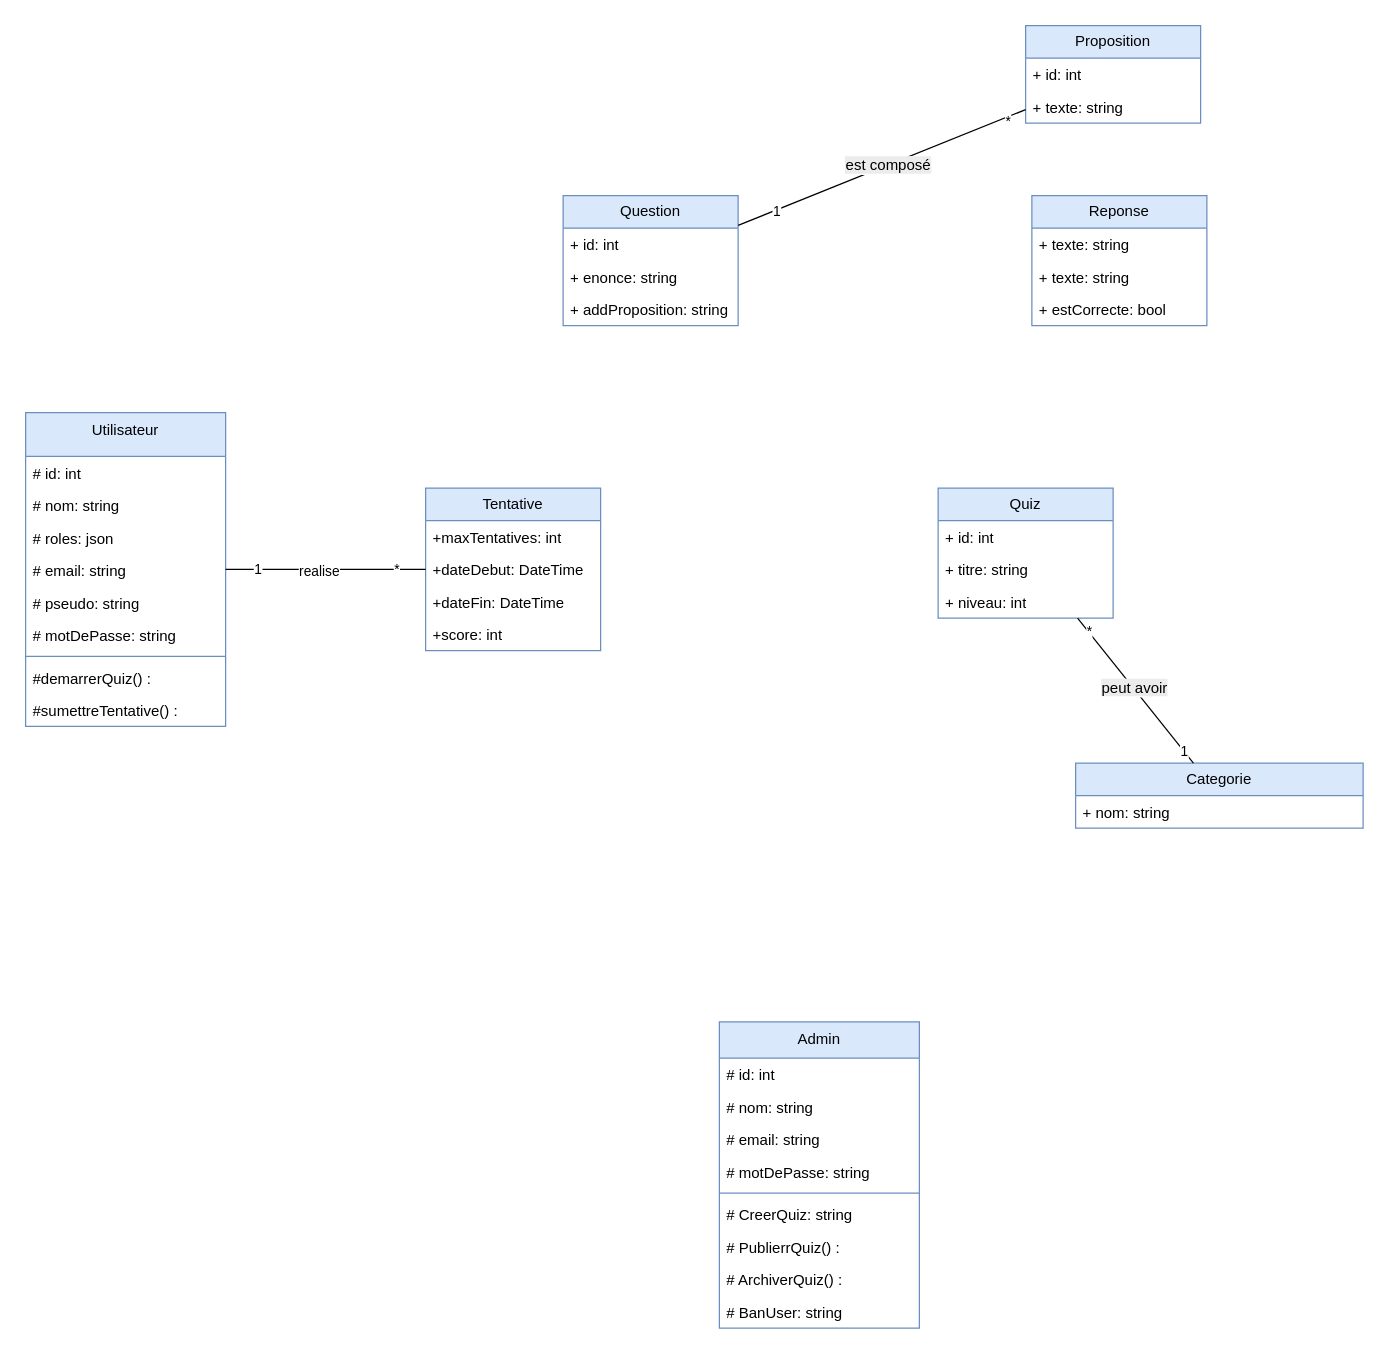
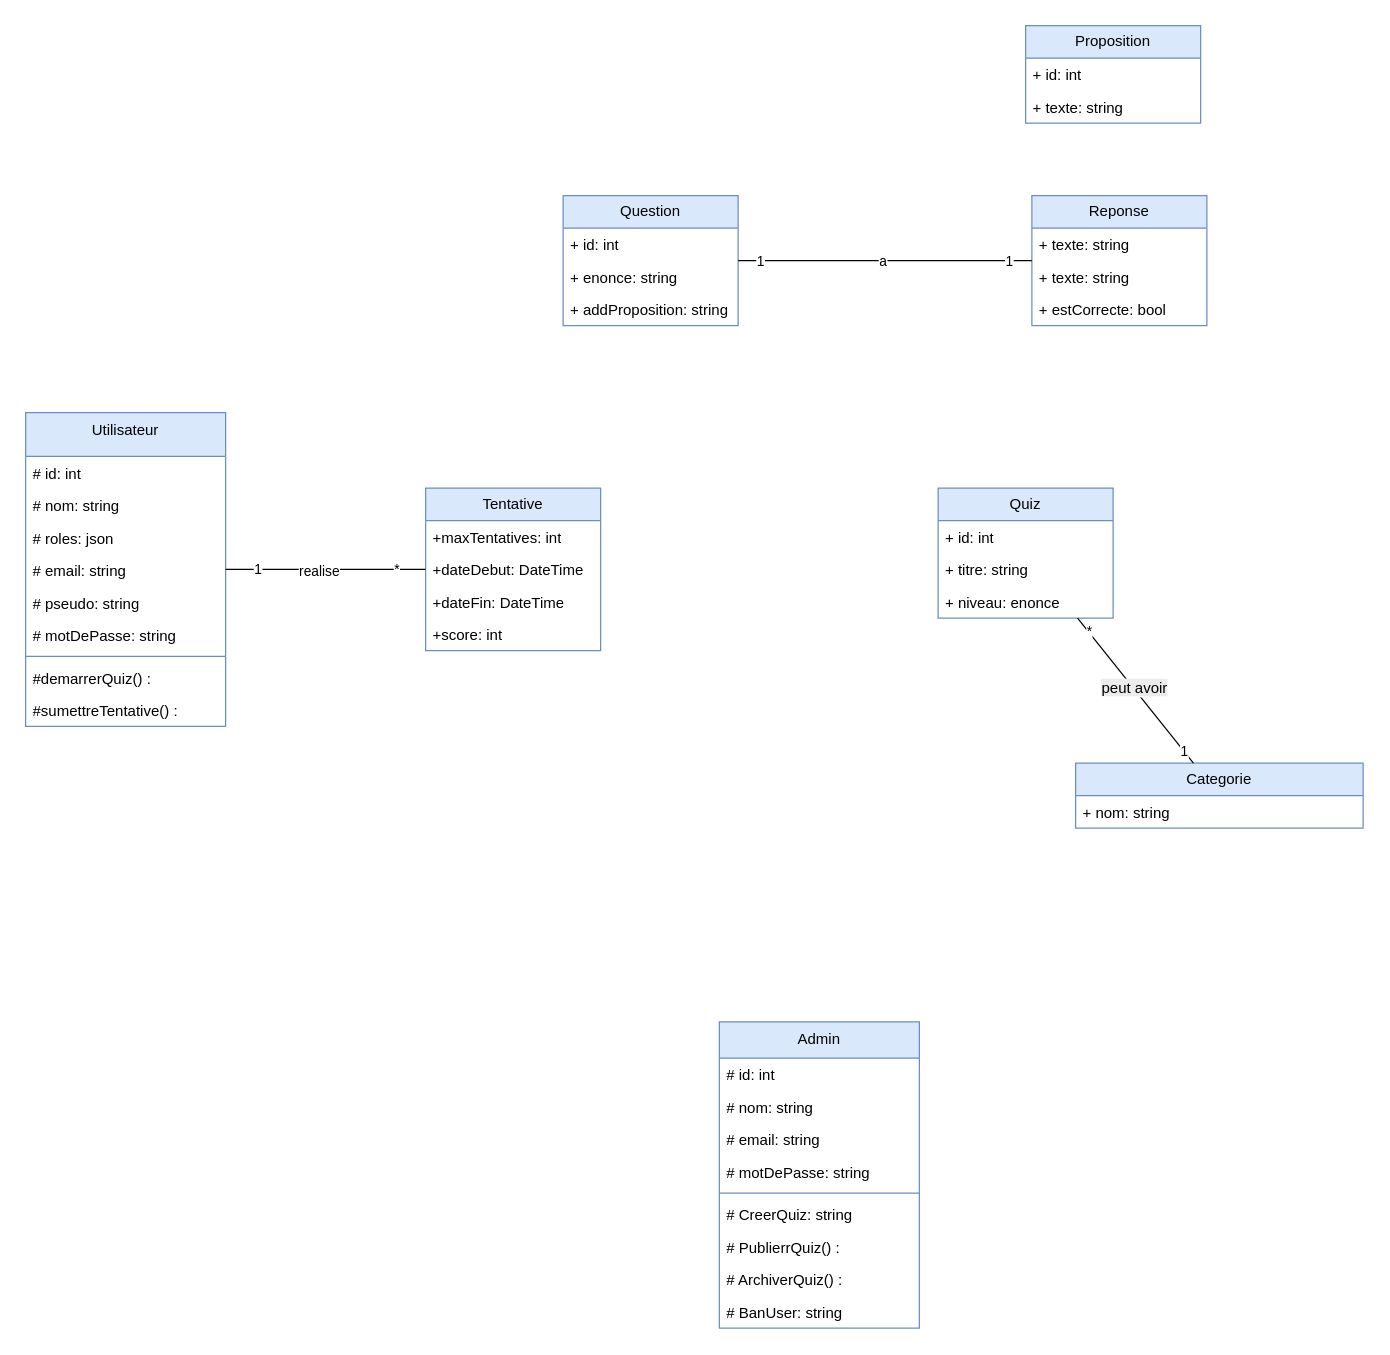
edge "Proposition" -- "Question": removed, labels "*", "est composé", "1"
edge "Question" -- "Reponse": added, labels "1", "a", "1"
node "+ niveau: int": label "+ niveau: int" -> "+ niveau: enonce"
